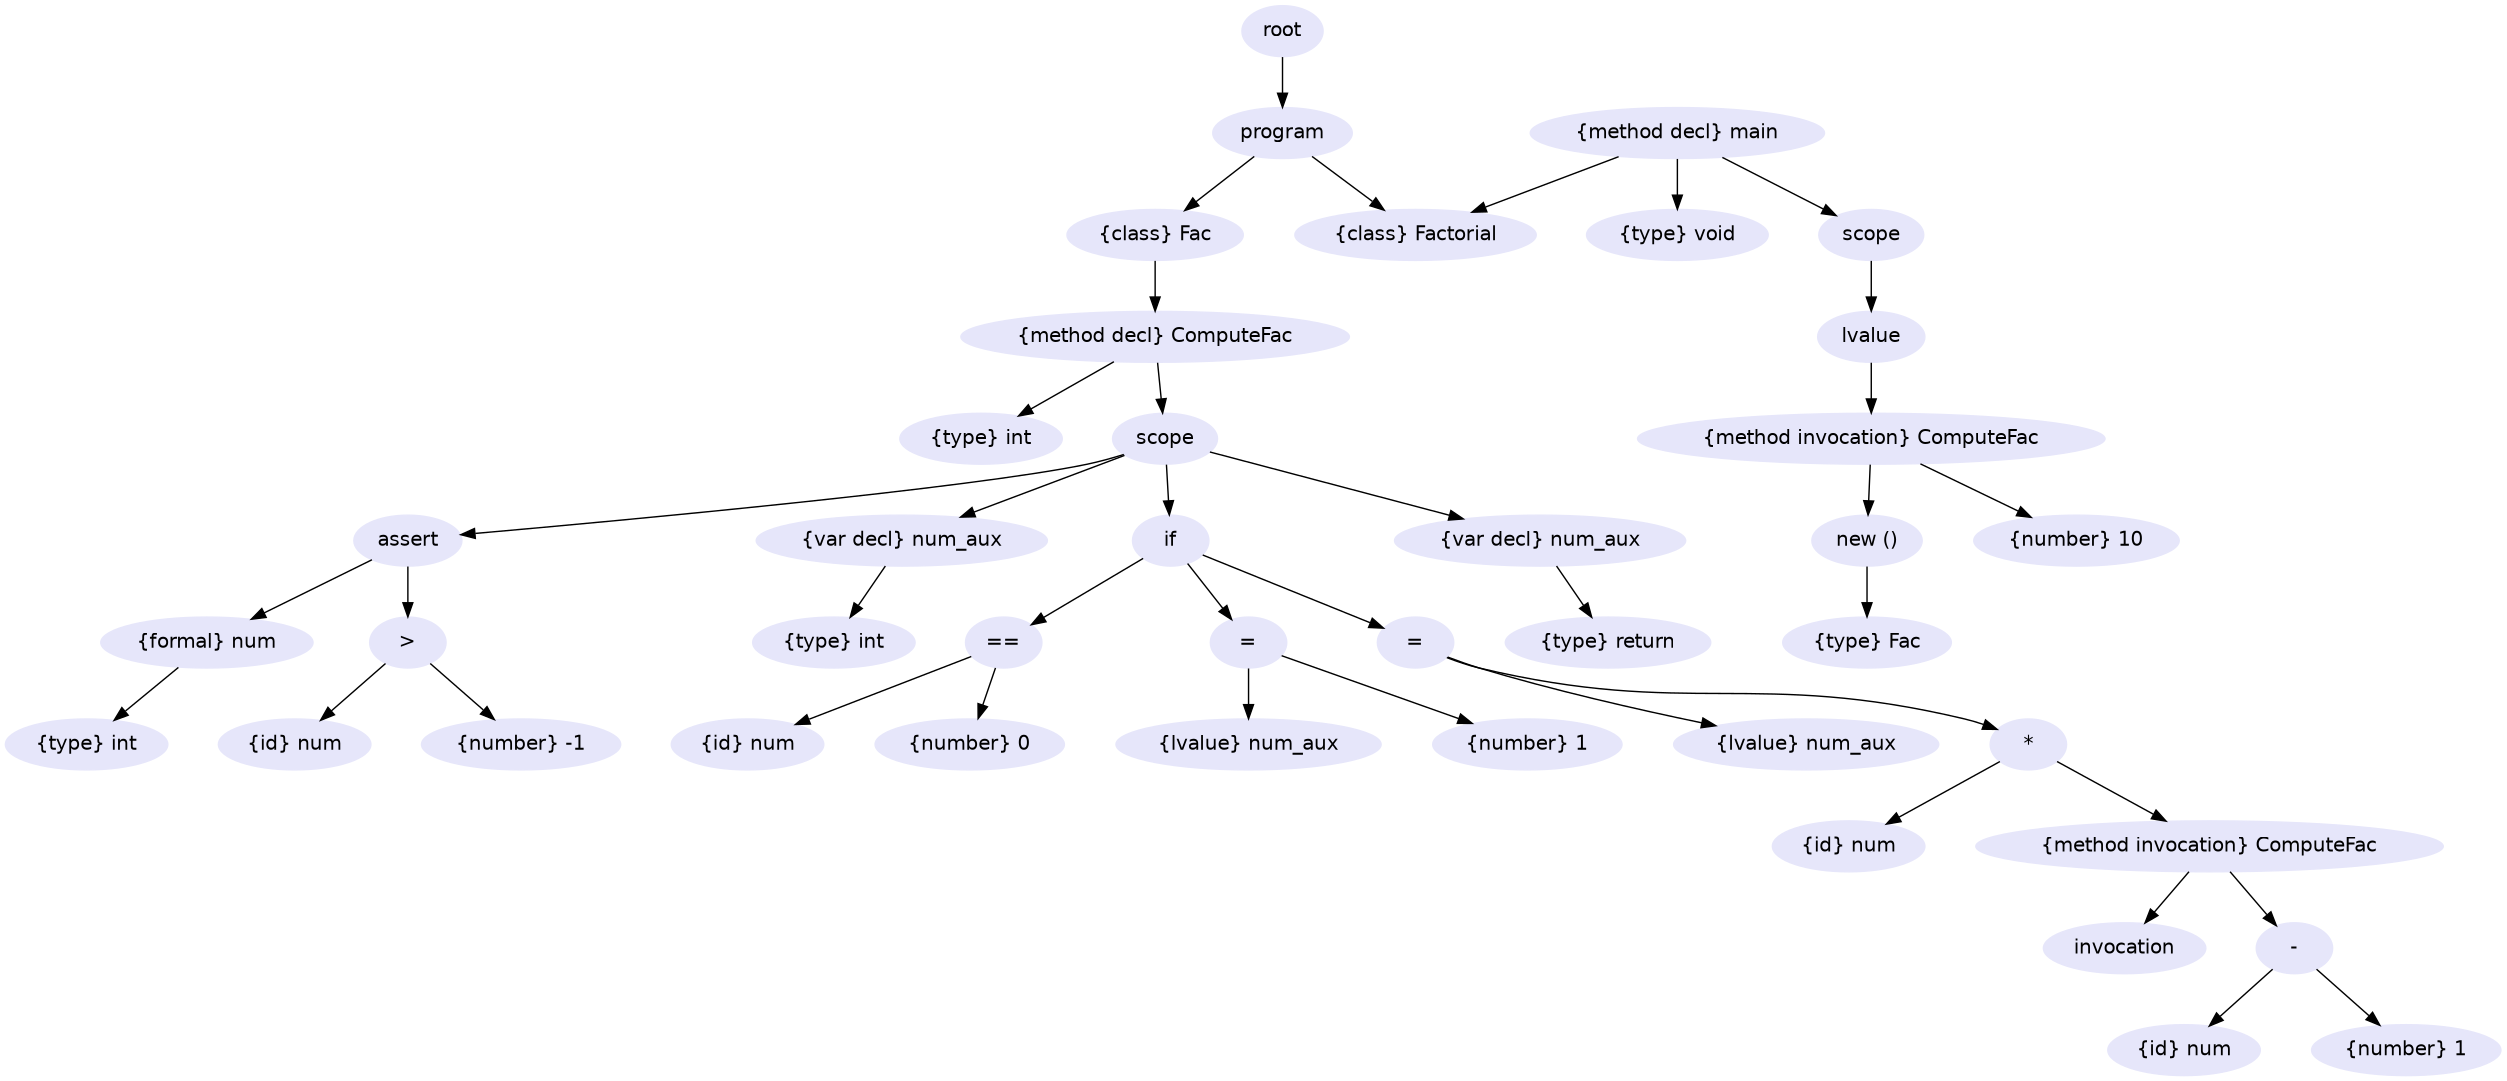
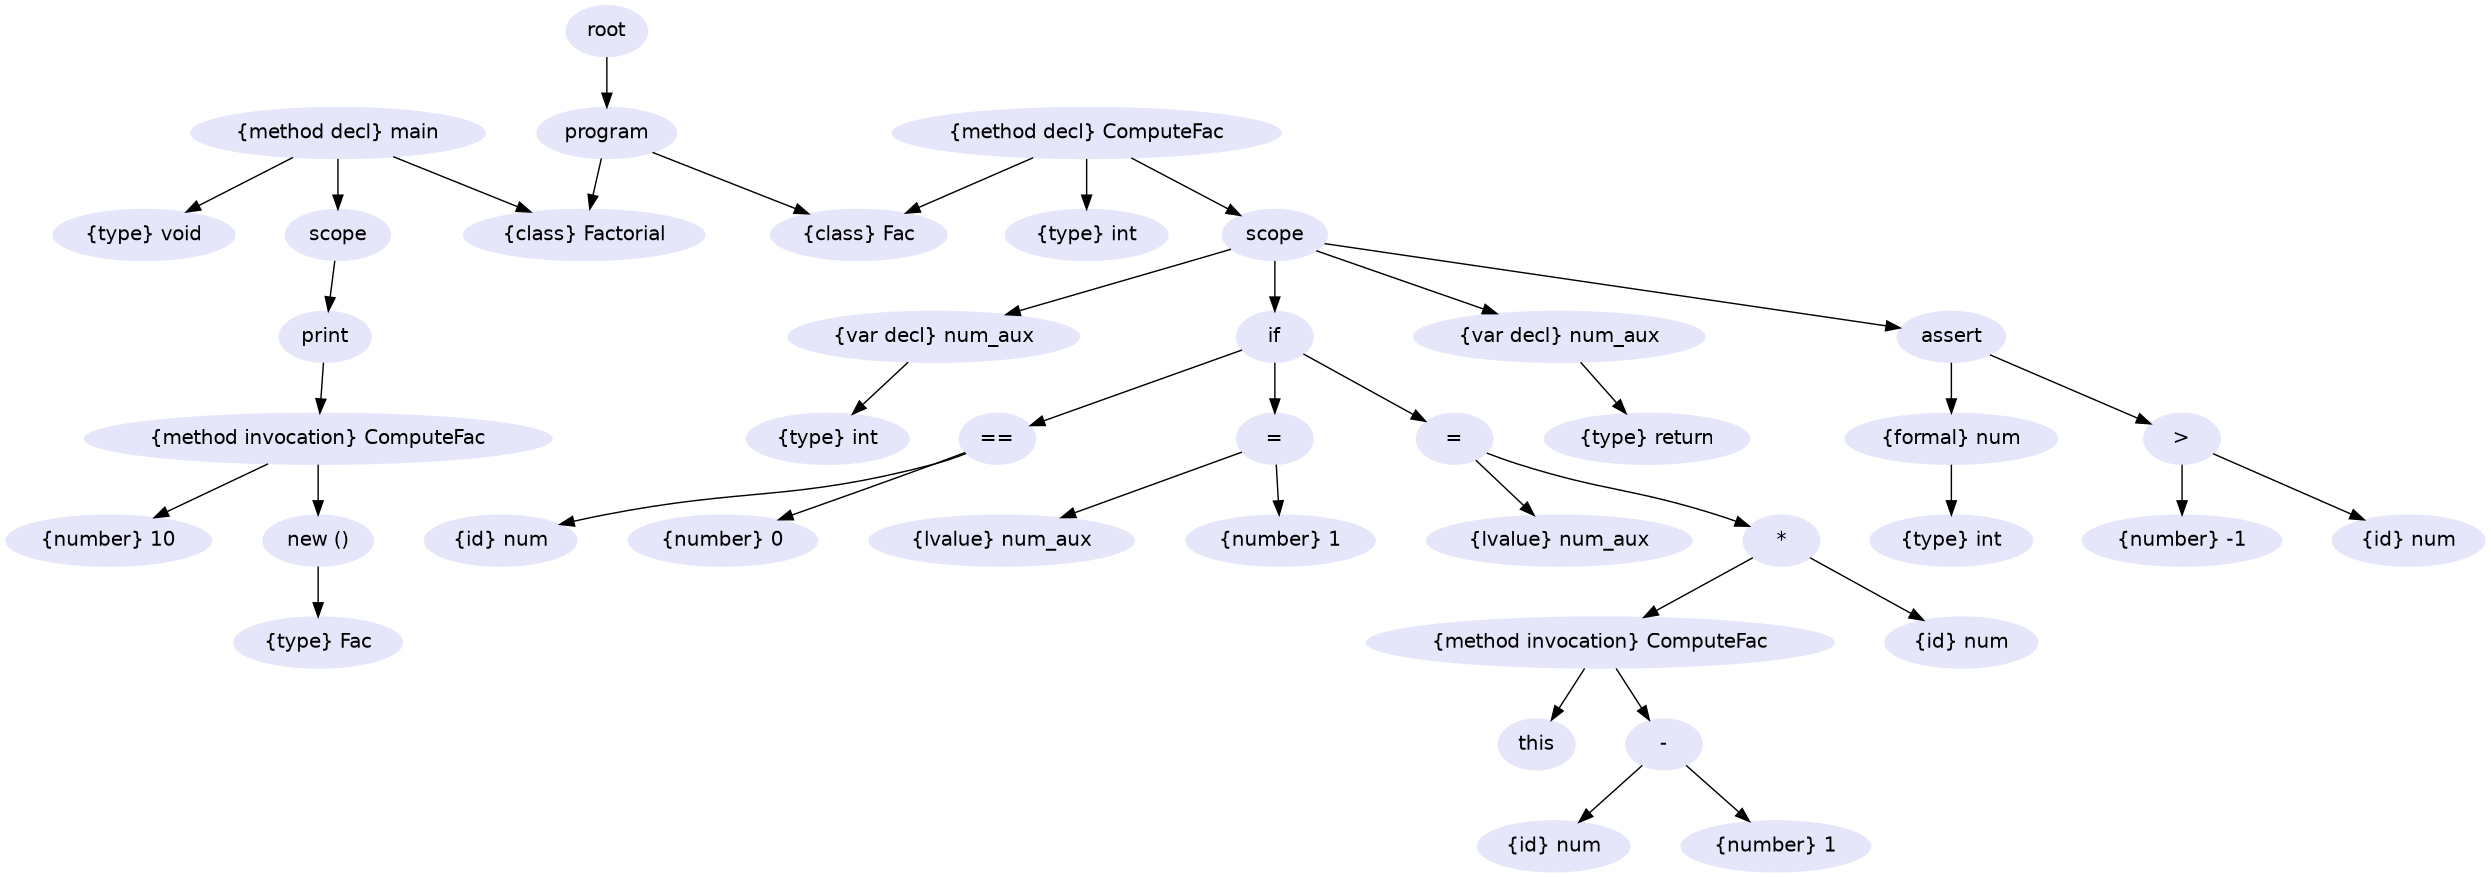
edge "{class} Fac" -> "{method decl} ComputeFac": reversed
node "lvalue": label "lvalue" -> "print"
node "invocation": label "invocation" -> "this"
